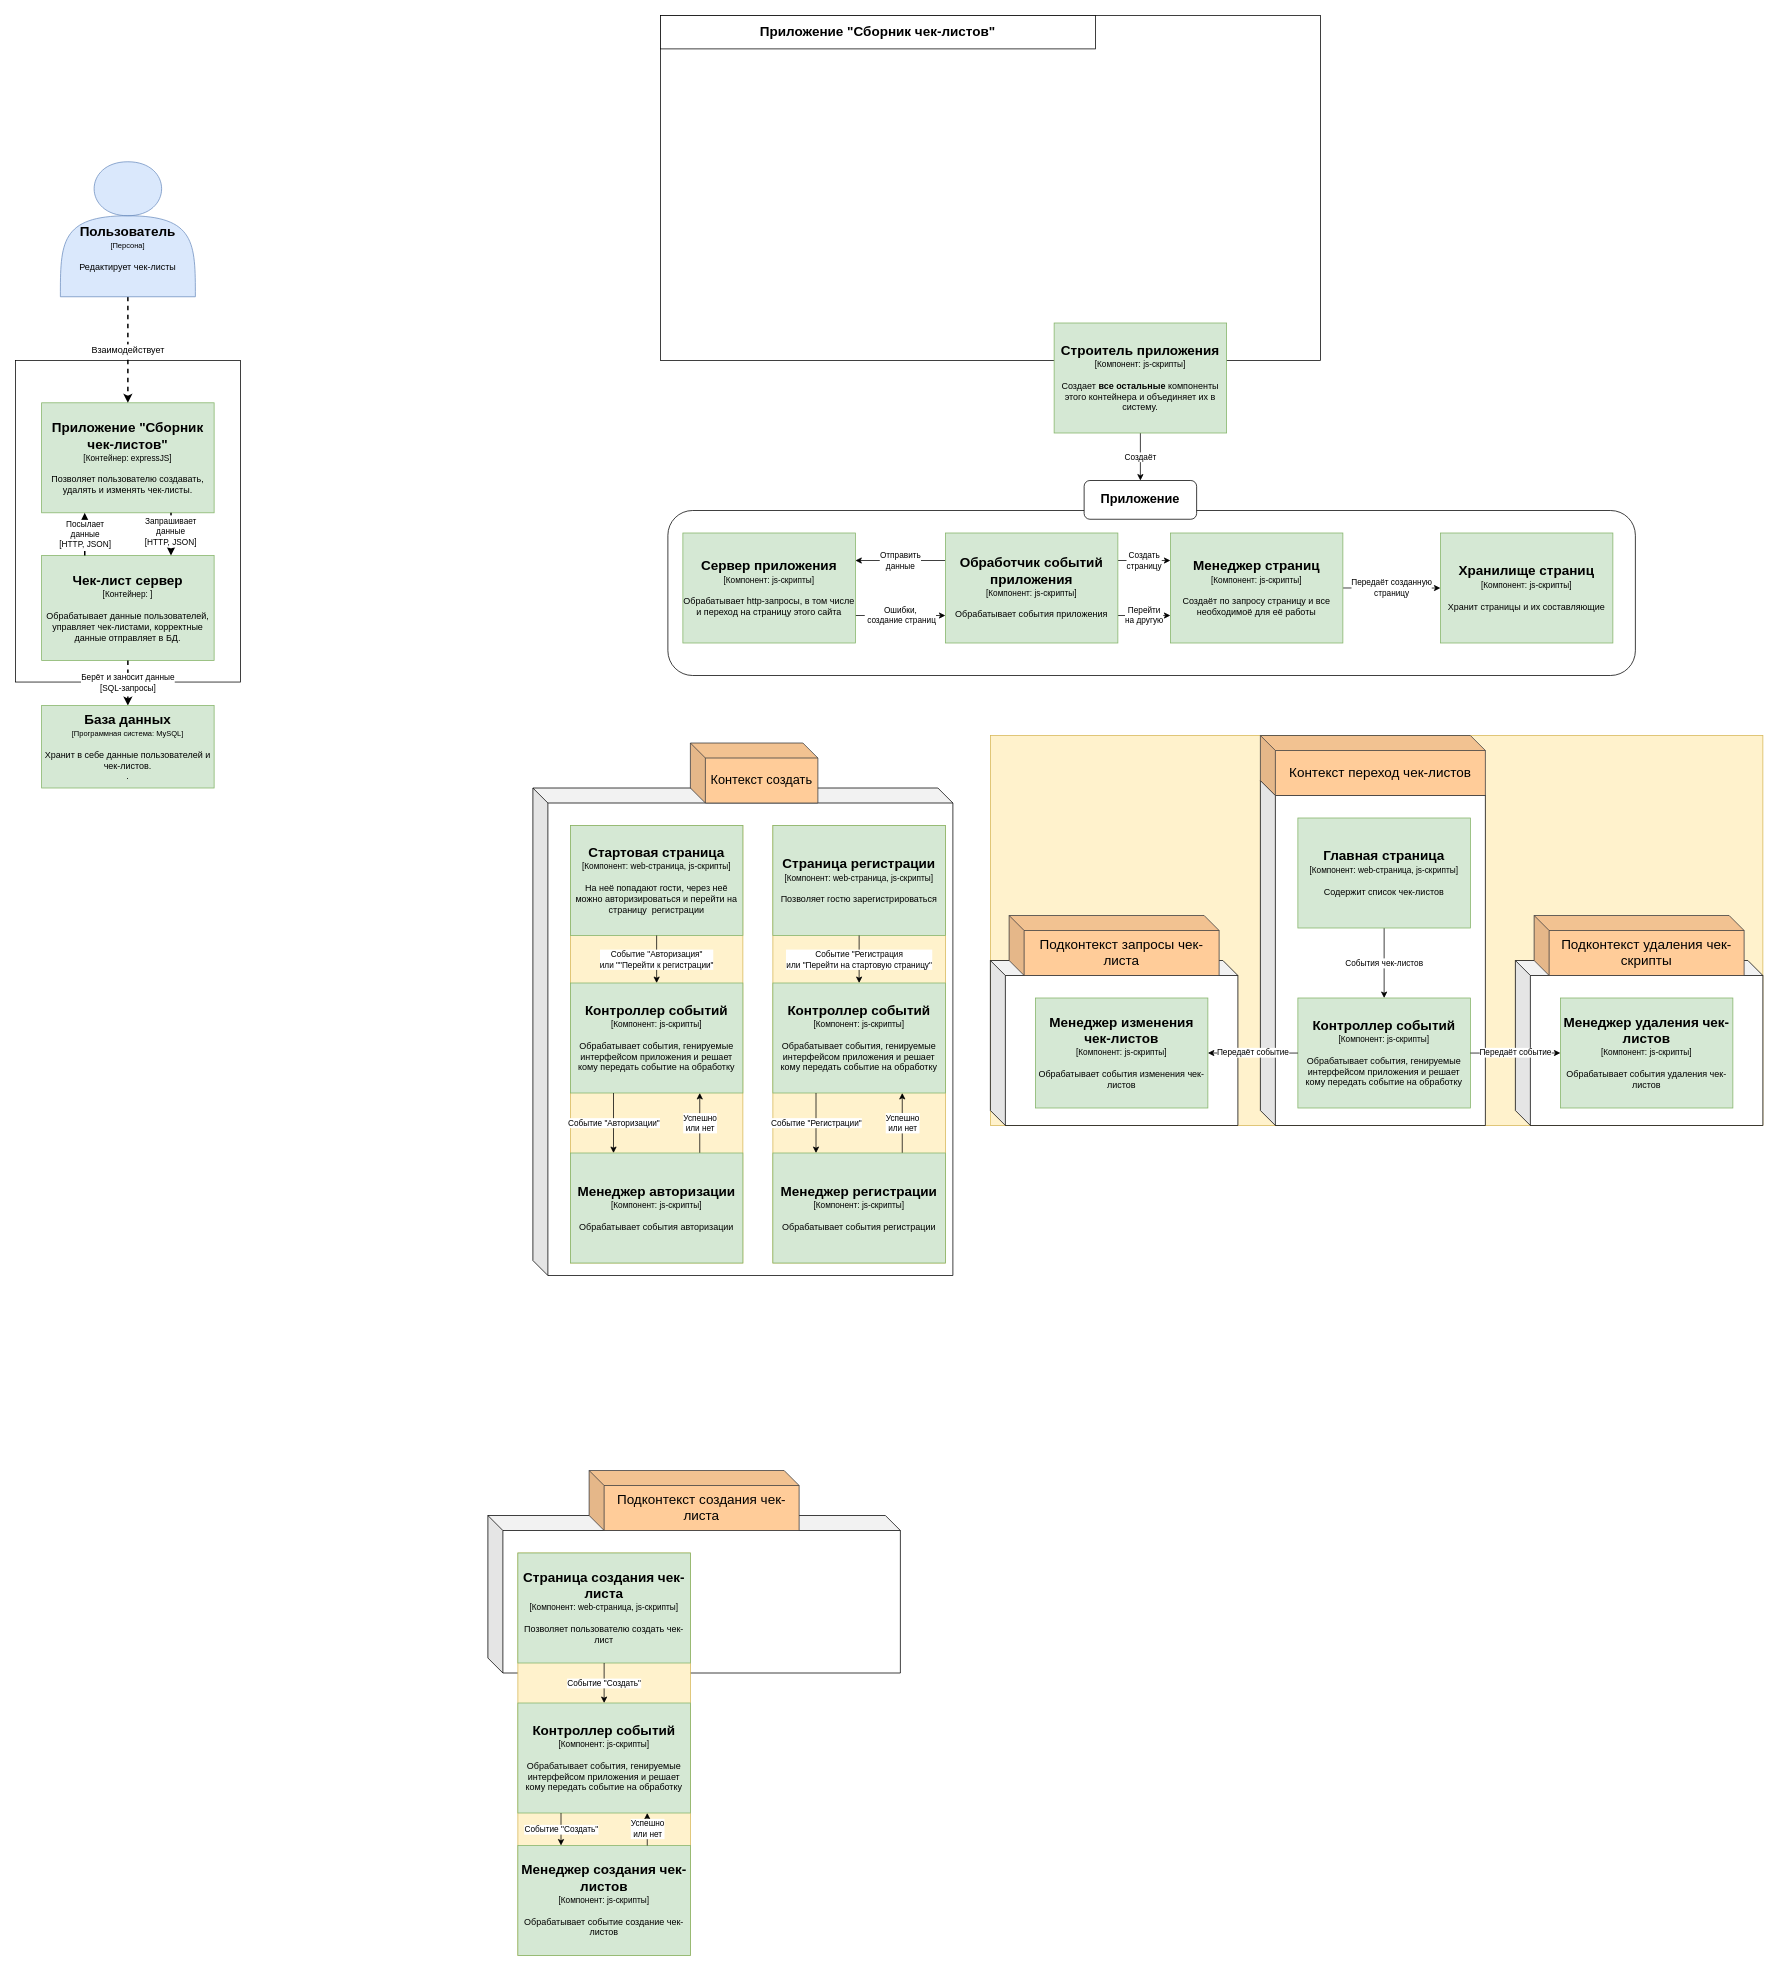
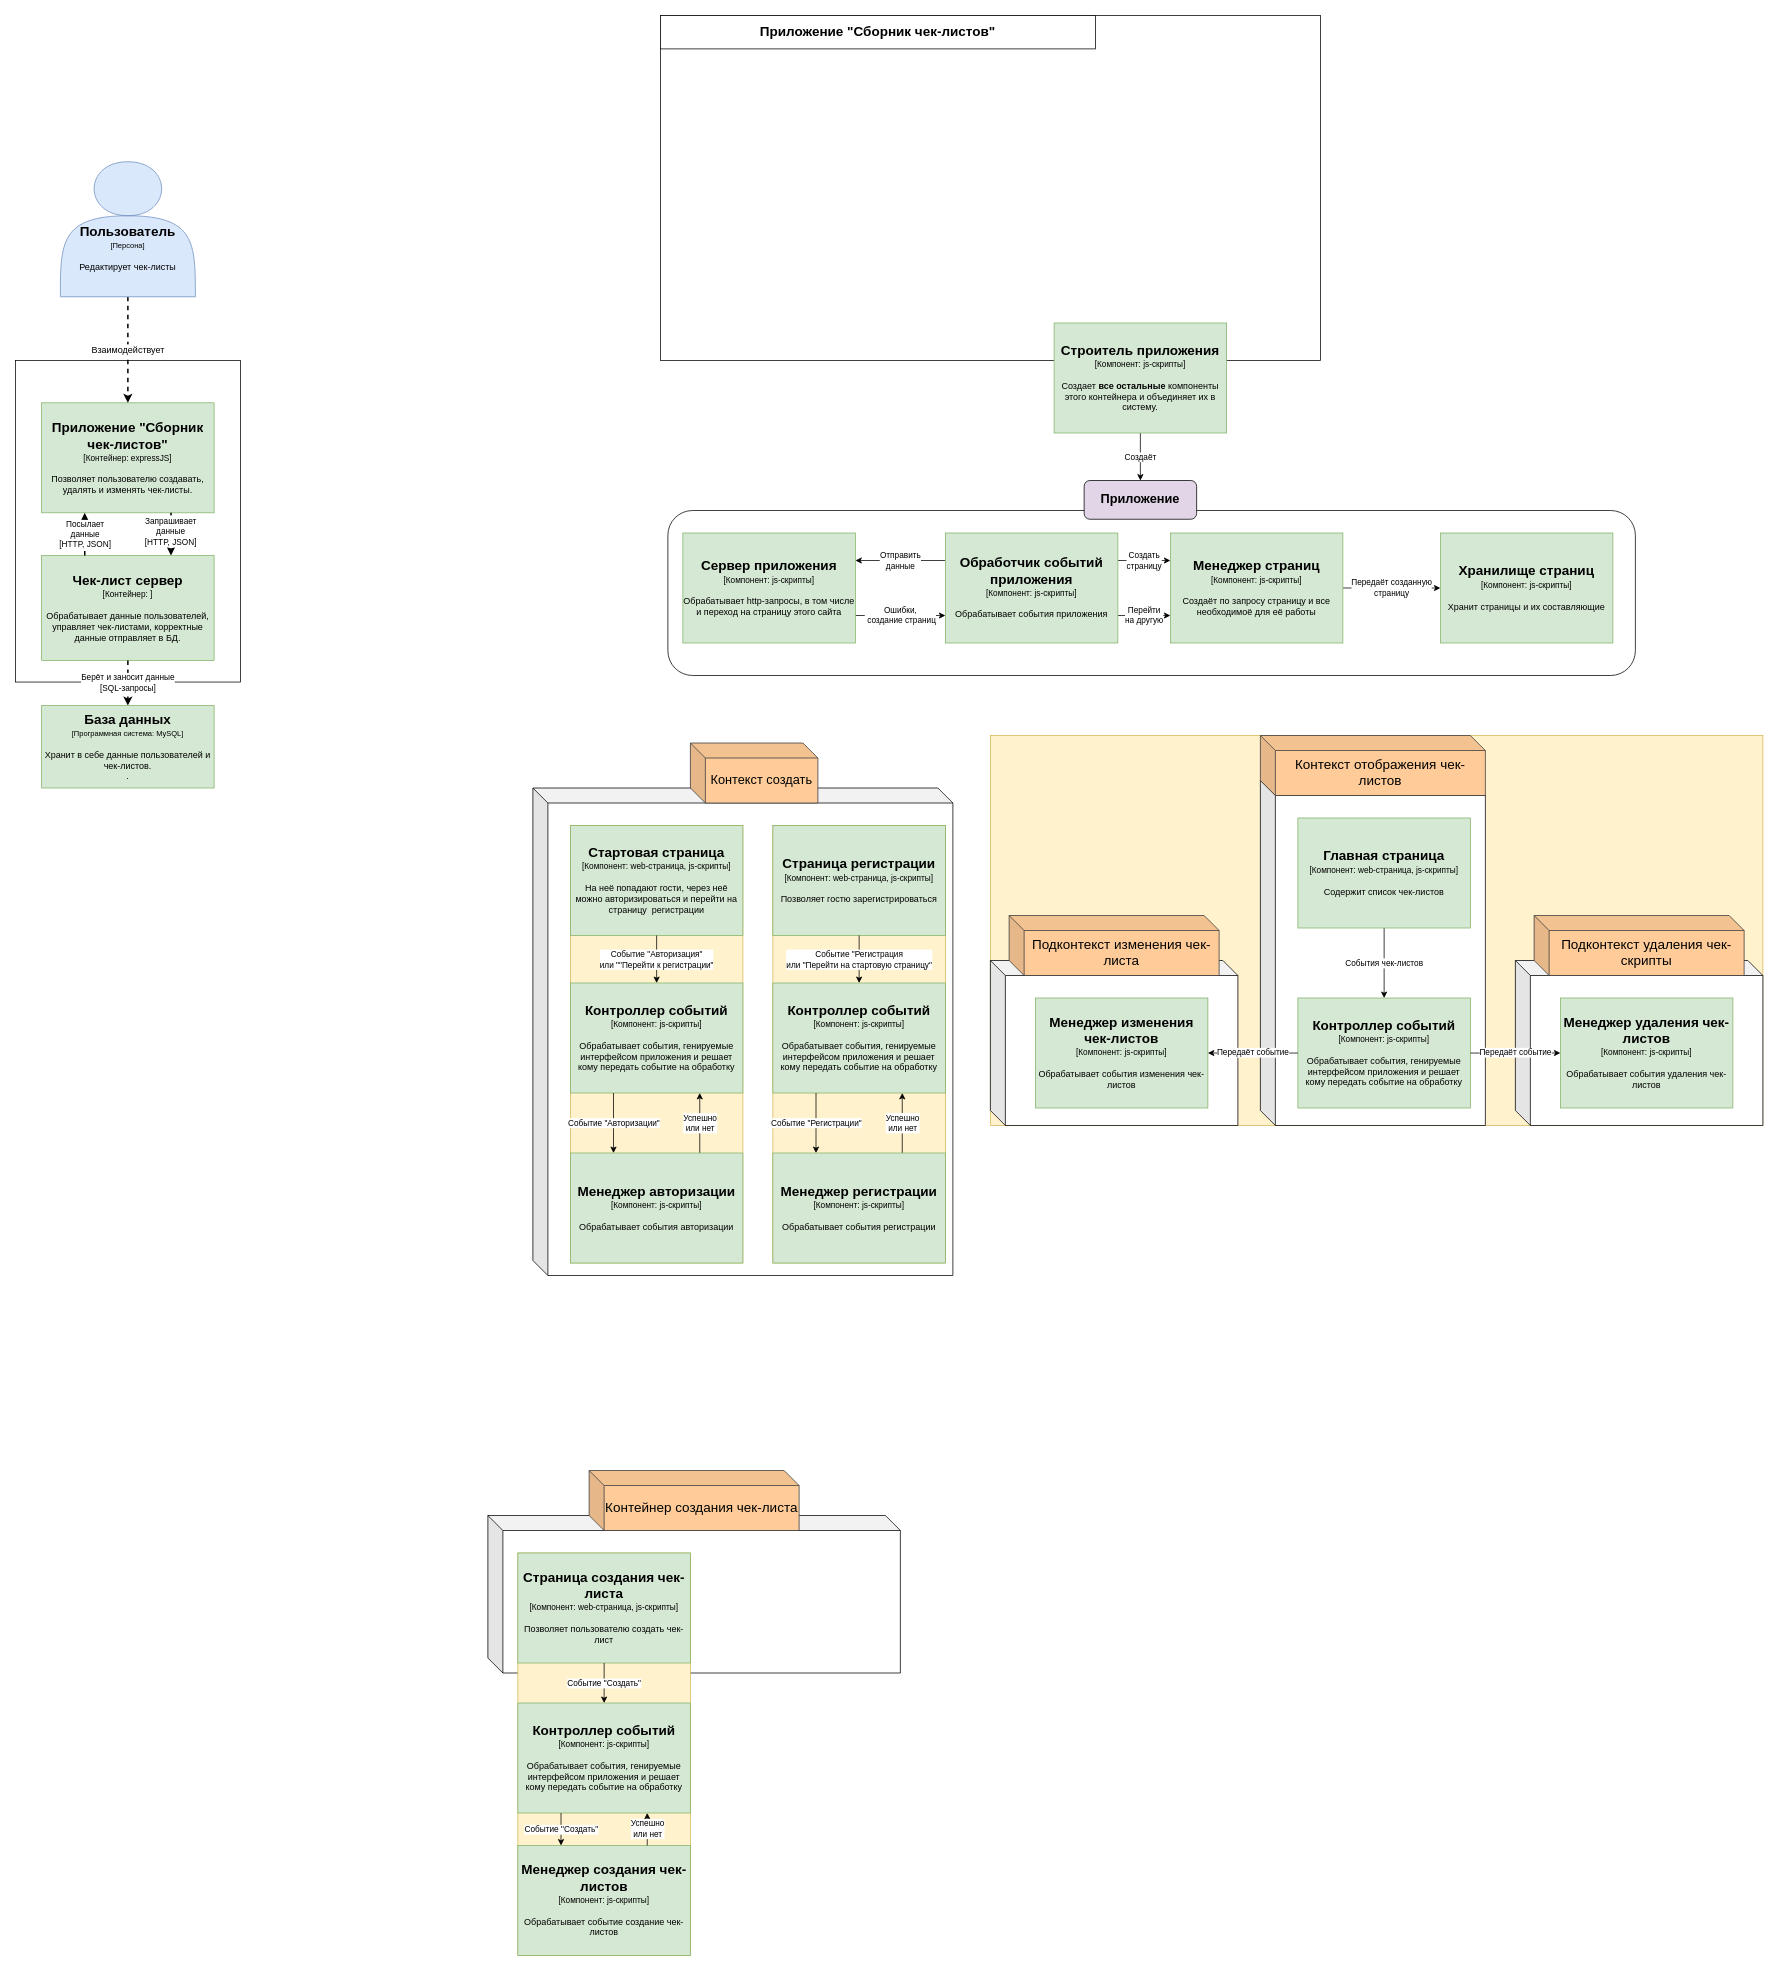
node "Приложение": fillcolor #ffffff -> #e1d5e7
node "Контекст переход чек-листов": label "Контекст переход чек-листов" -> "Контекст отображения чек-листов"
node "Подконтекст запросы чек-листа": label "Подконтекст запросы чек-листа" -> "Подконтекст изменения чек-листа"
node "Подконтекст создания чек-листа": label "Подконтекст создания чек-листа" -> "Контейнер создания чек-листа"
